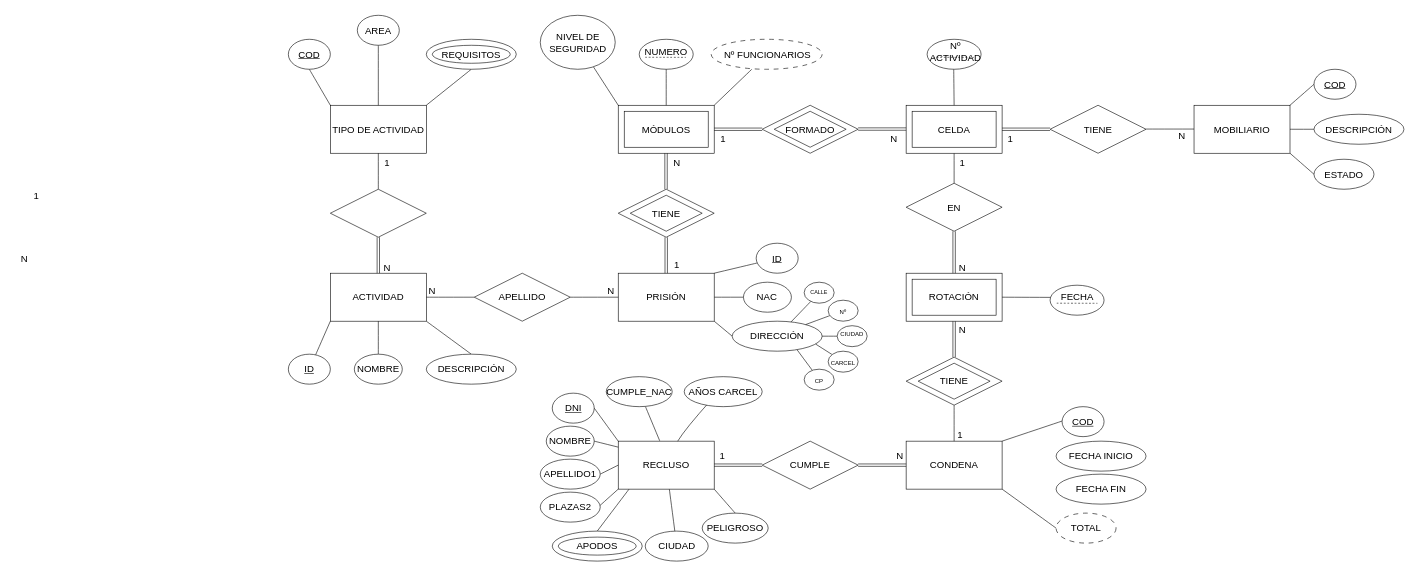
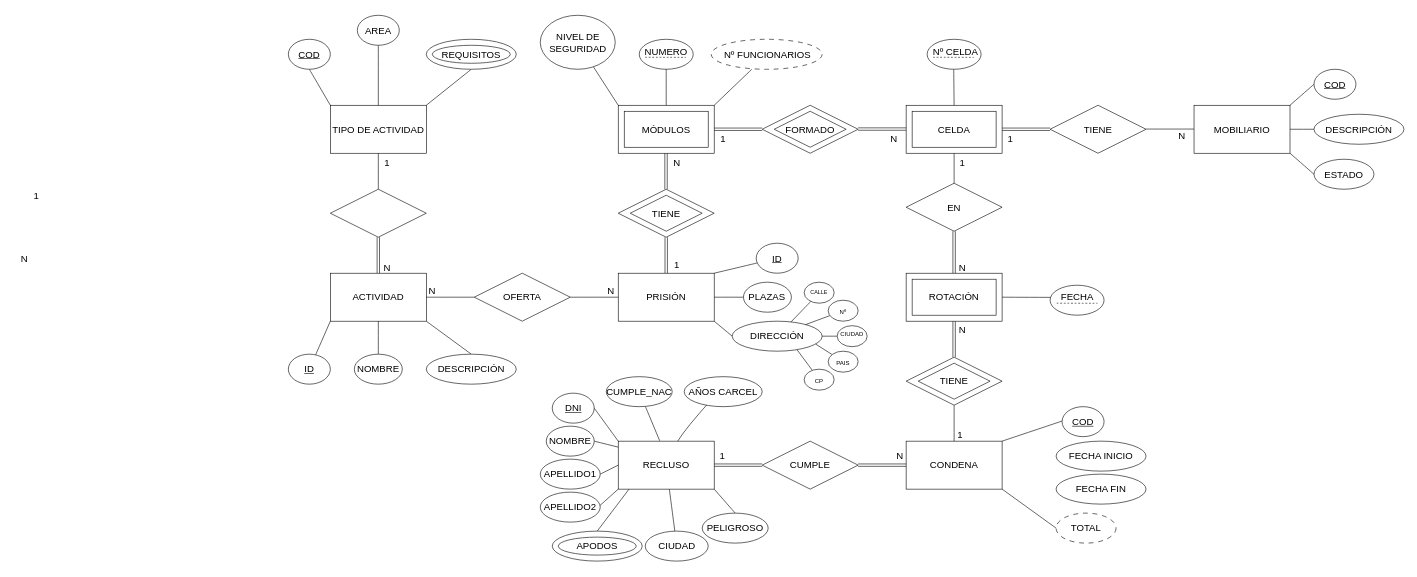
node "Nº ACTIVIDAD": label "Nº ACTIVIDAD" -> "Nº CELDA"
node "APELLIDO": label "APELLIDO" -> "OFERTA"
node "NAC": label "NAC" -> "PLAZAS"
node "CARCEL": label "CARCEL" -> "PAIS"
node "PLAZAS2": label "PLAZAS2" -> "APELLIDO2"
